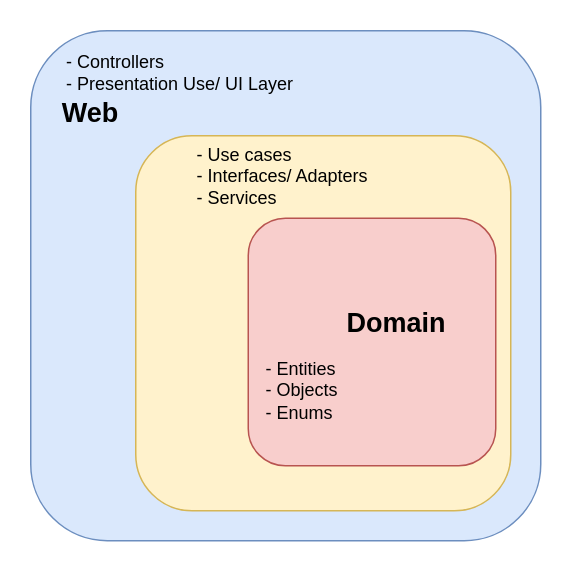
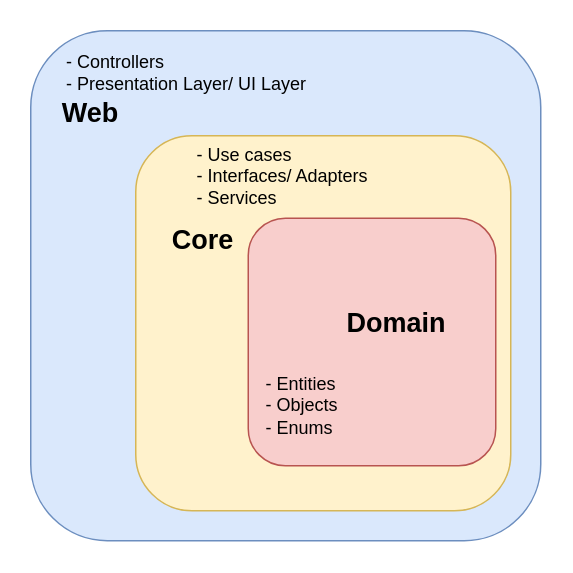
node "- Controllers - Presentation Use/ UI Layer": label "- Controllers - Presentation Use/ UI Layer" -> "- Controllers - Presentation Layer/ UI Layer"
node "Core": added
node "- Entities - Objects - Enums": moved (372, 391) -> (372, 406)
